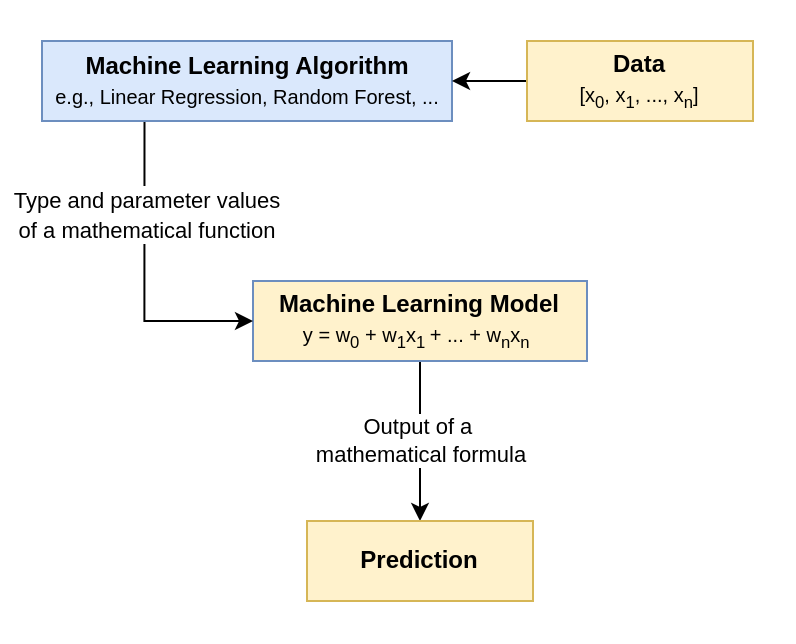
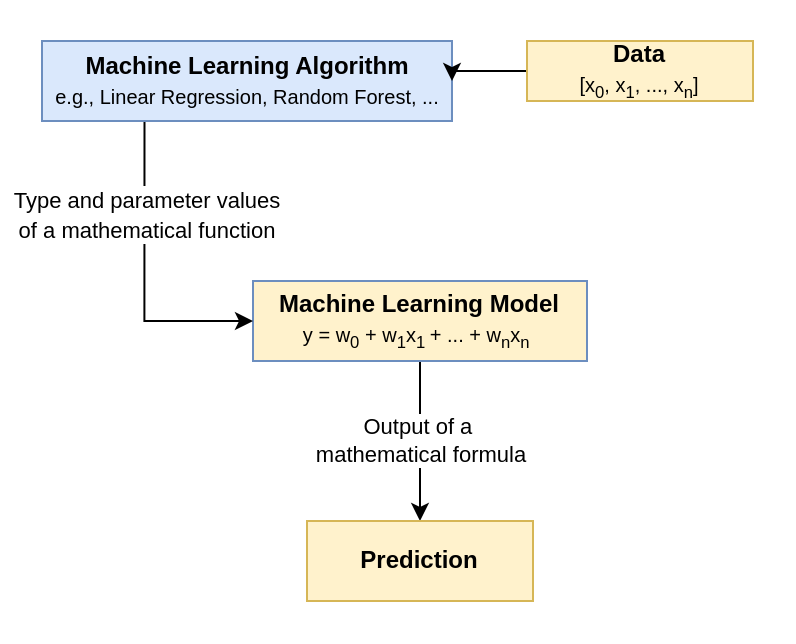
node "Data [x0, x1, ..., xn]": size 226x80 -> 226x60
